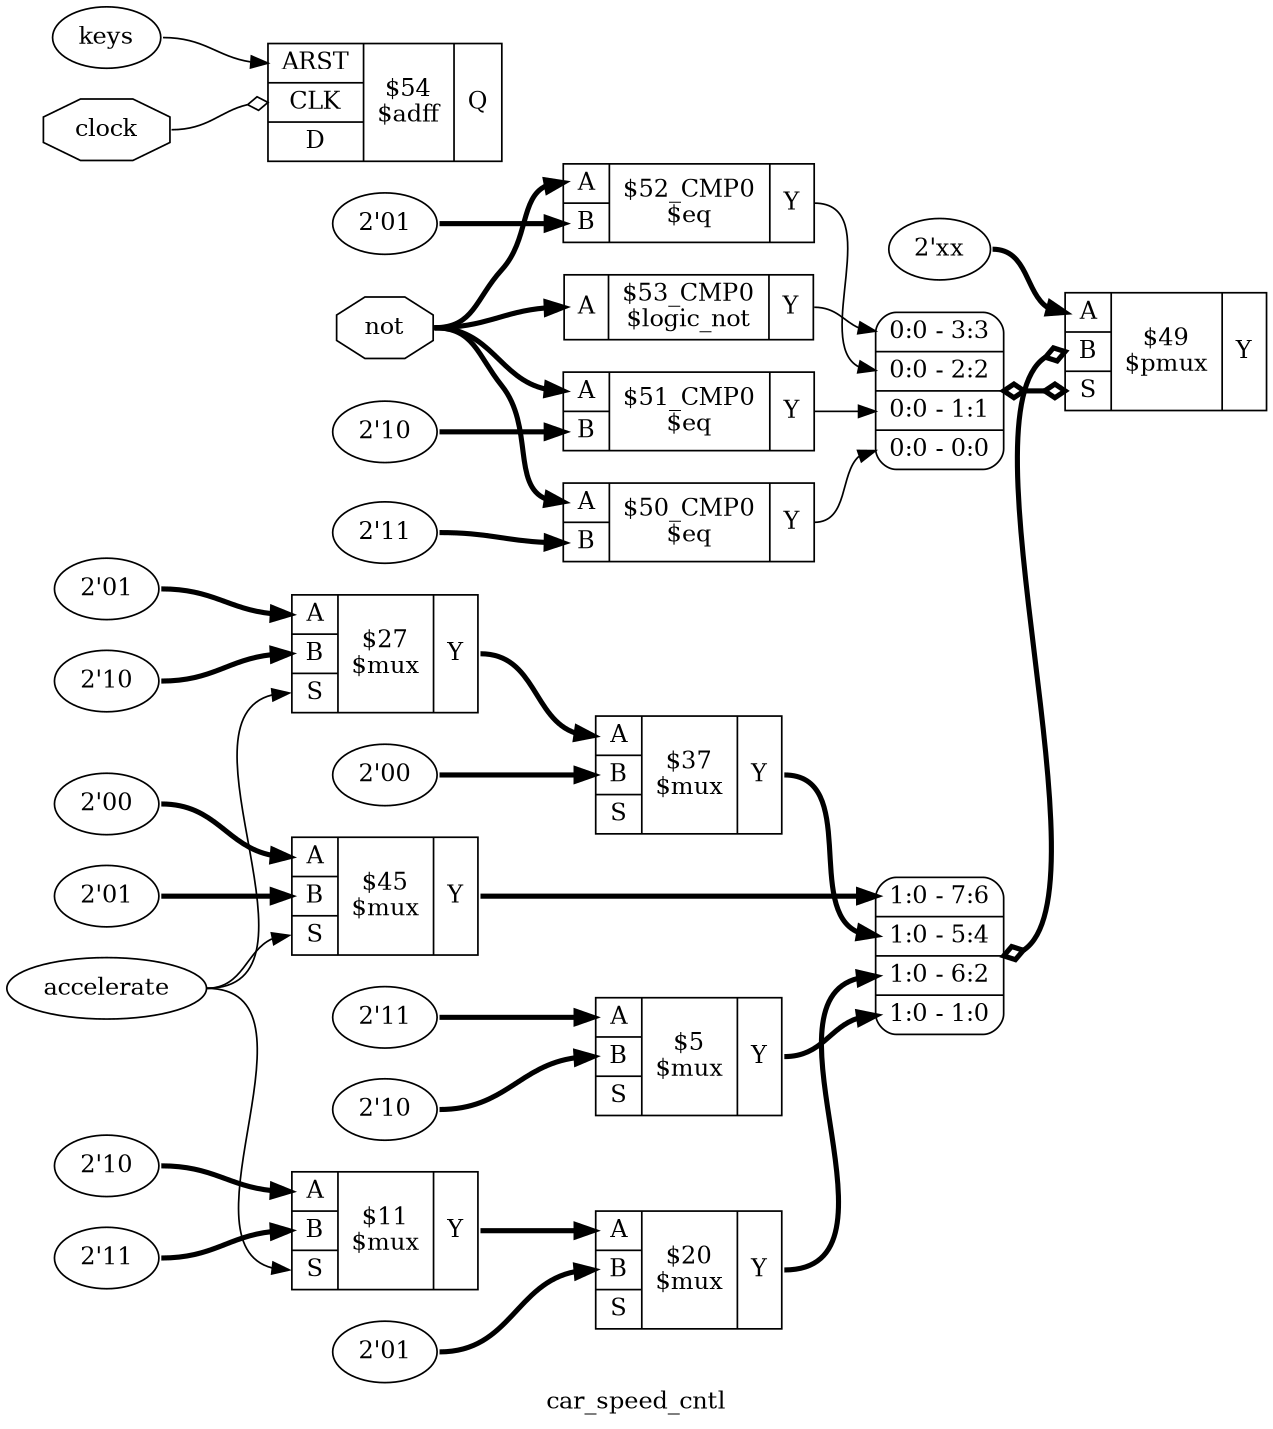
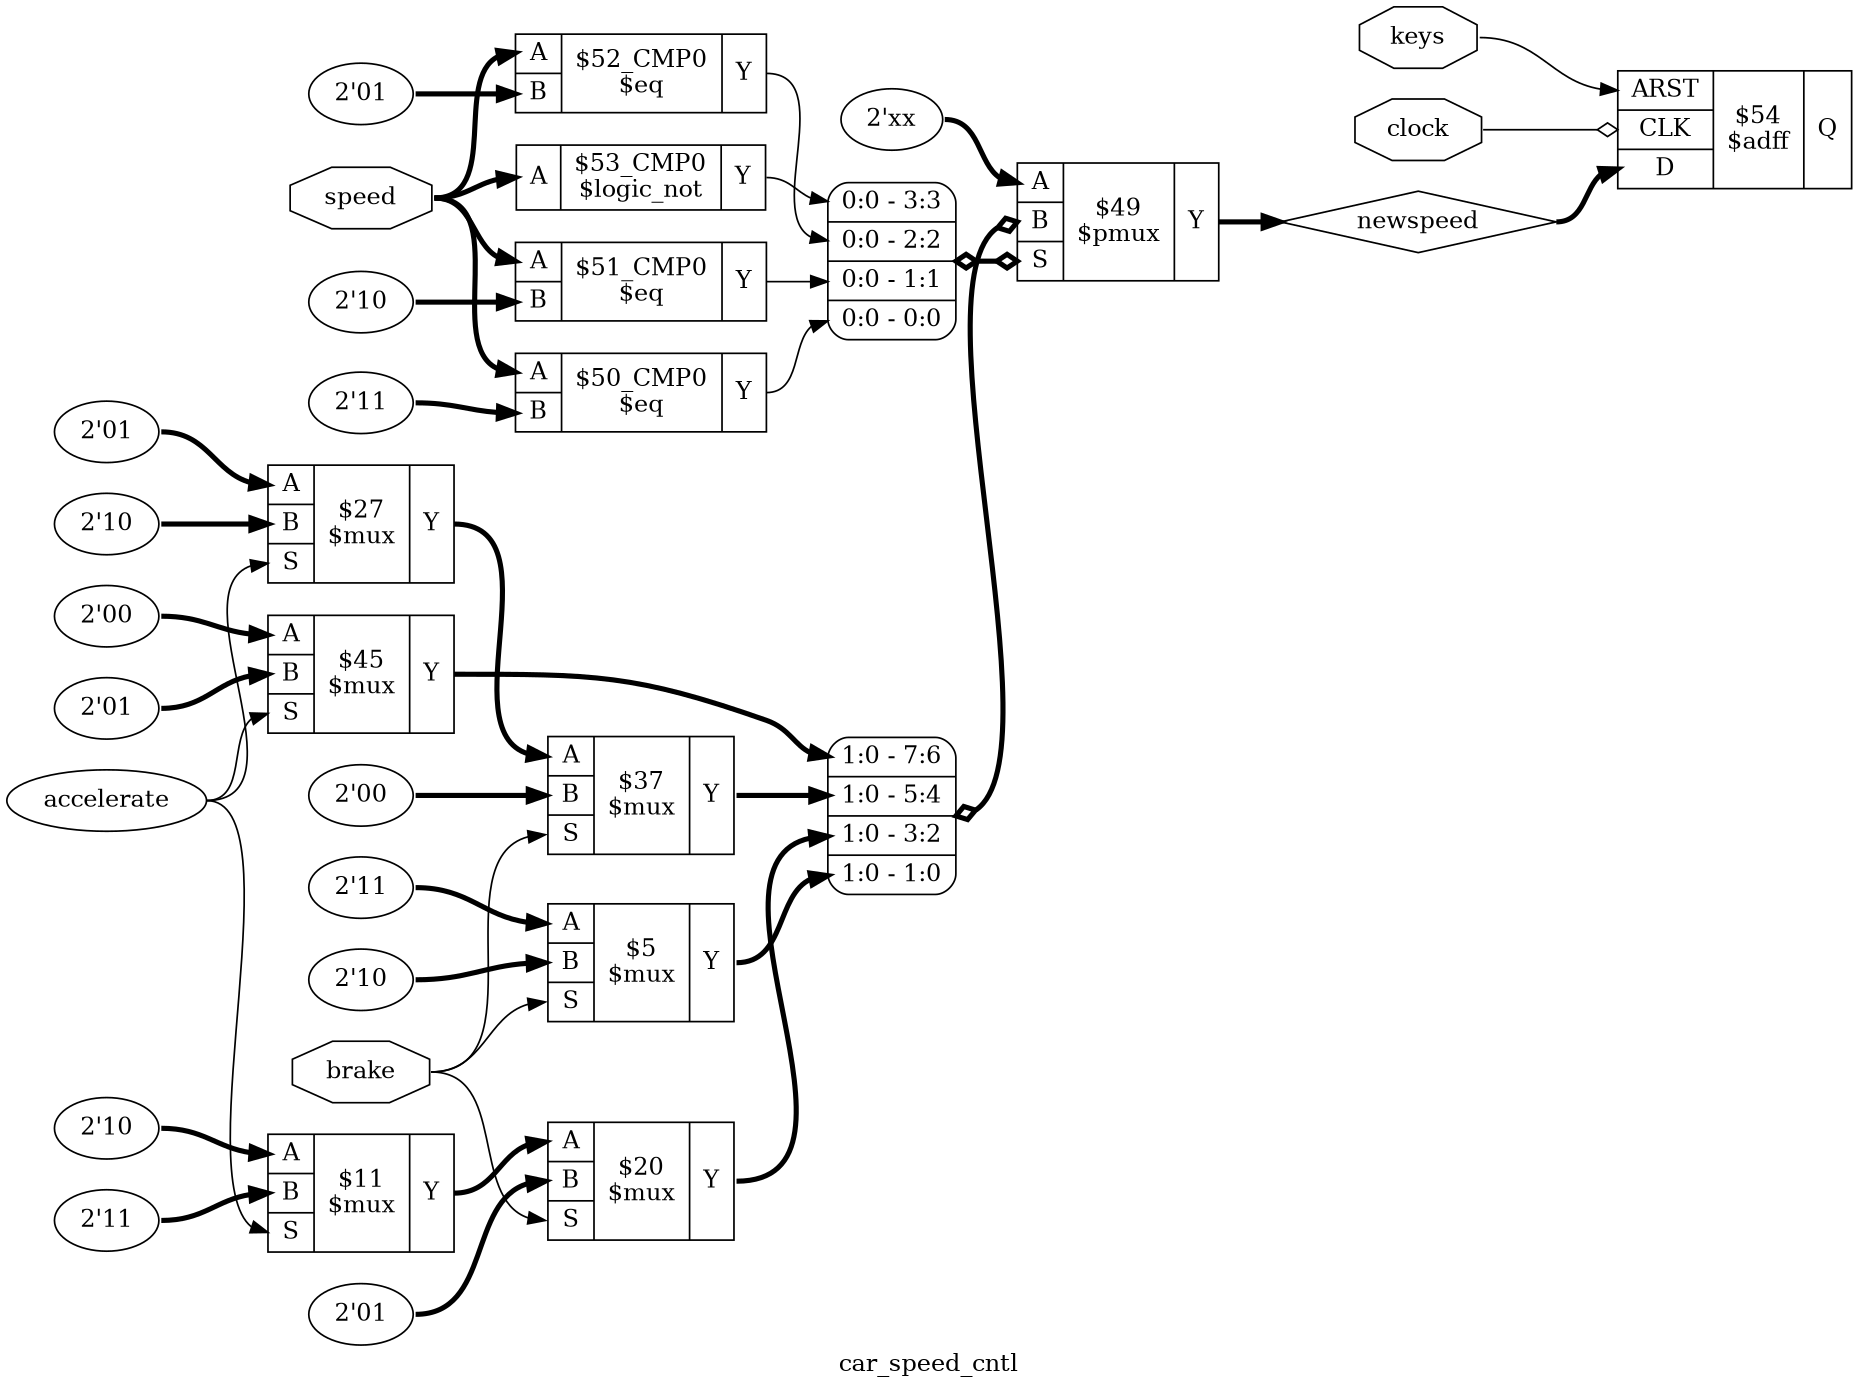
node "keys": shape ellipse -> octagon
node "newspeed": added
node "not": label "not" -> "speed"
node "1:0 - 7:6": text "1:0 - 6:2" -> "1:0 - 3:2"
node "brake": added
